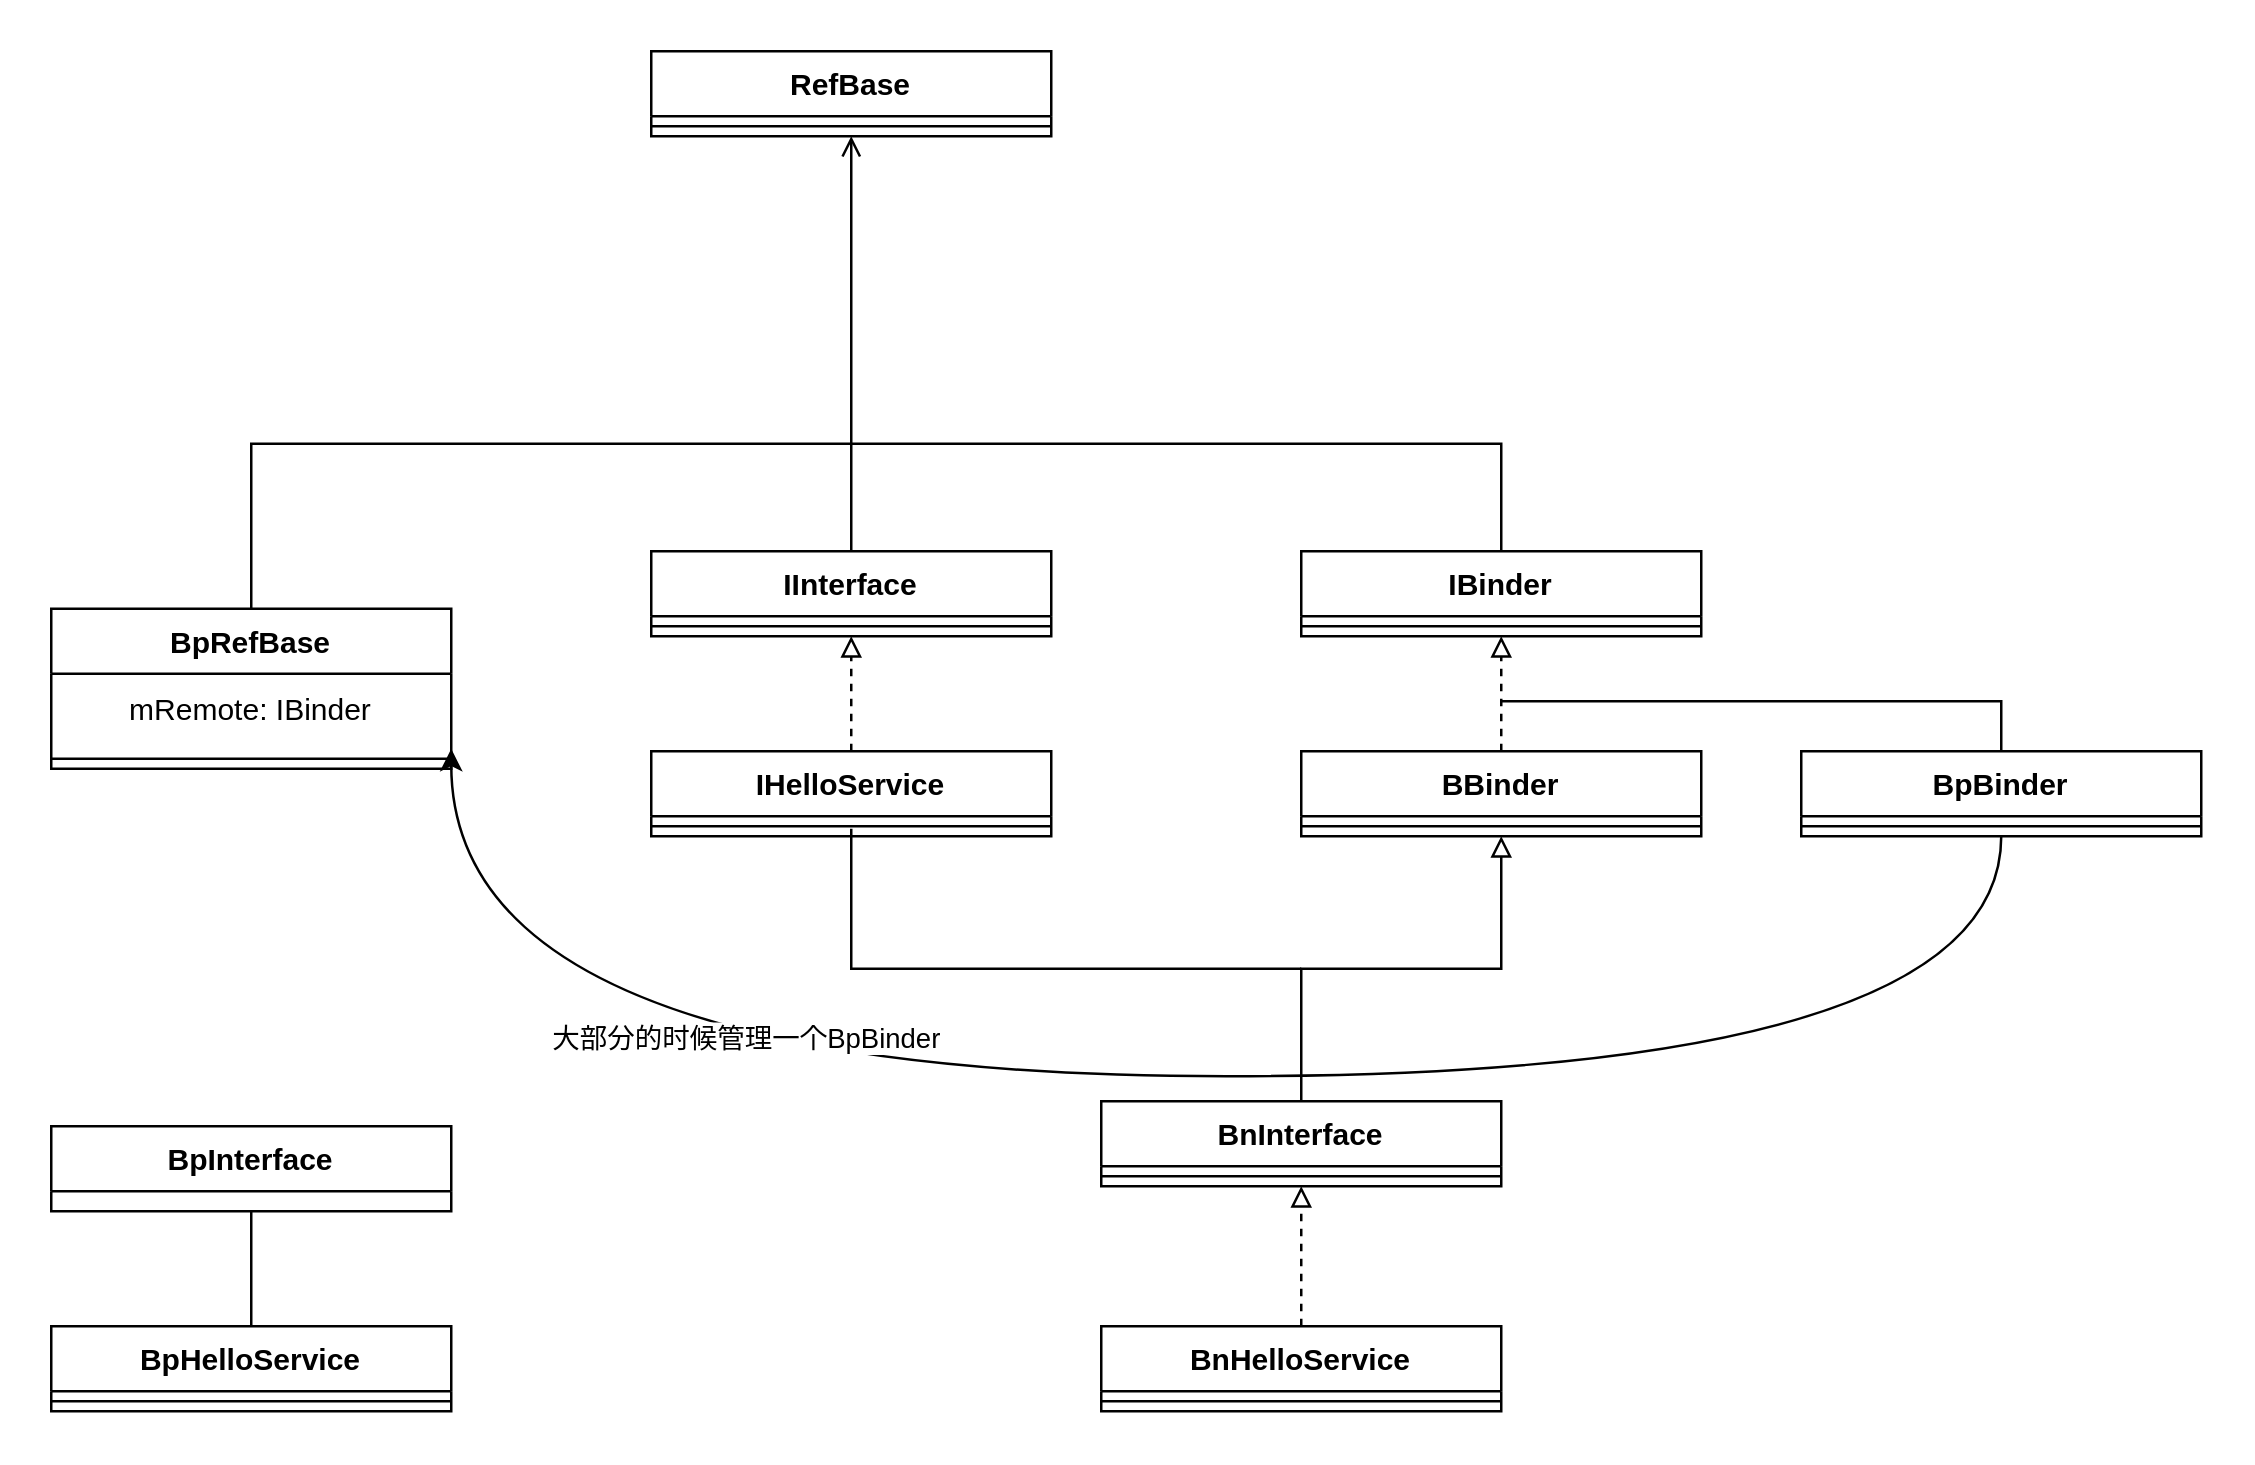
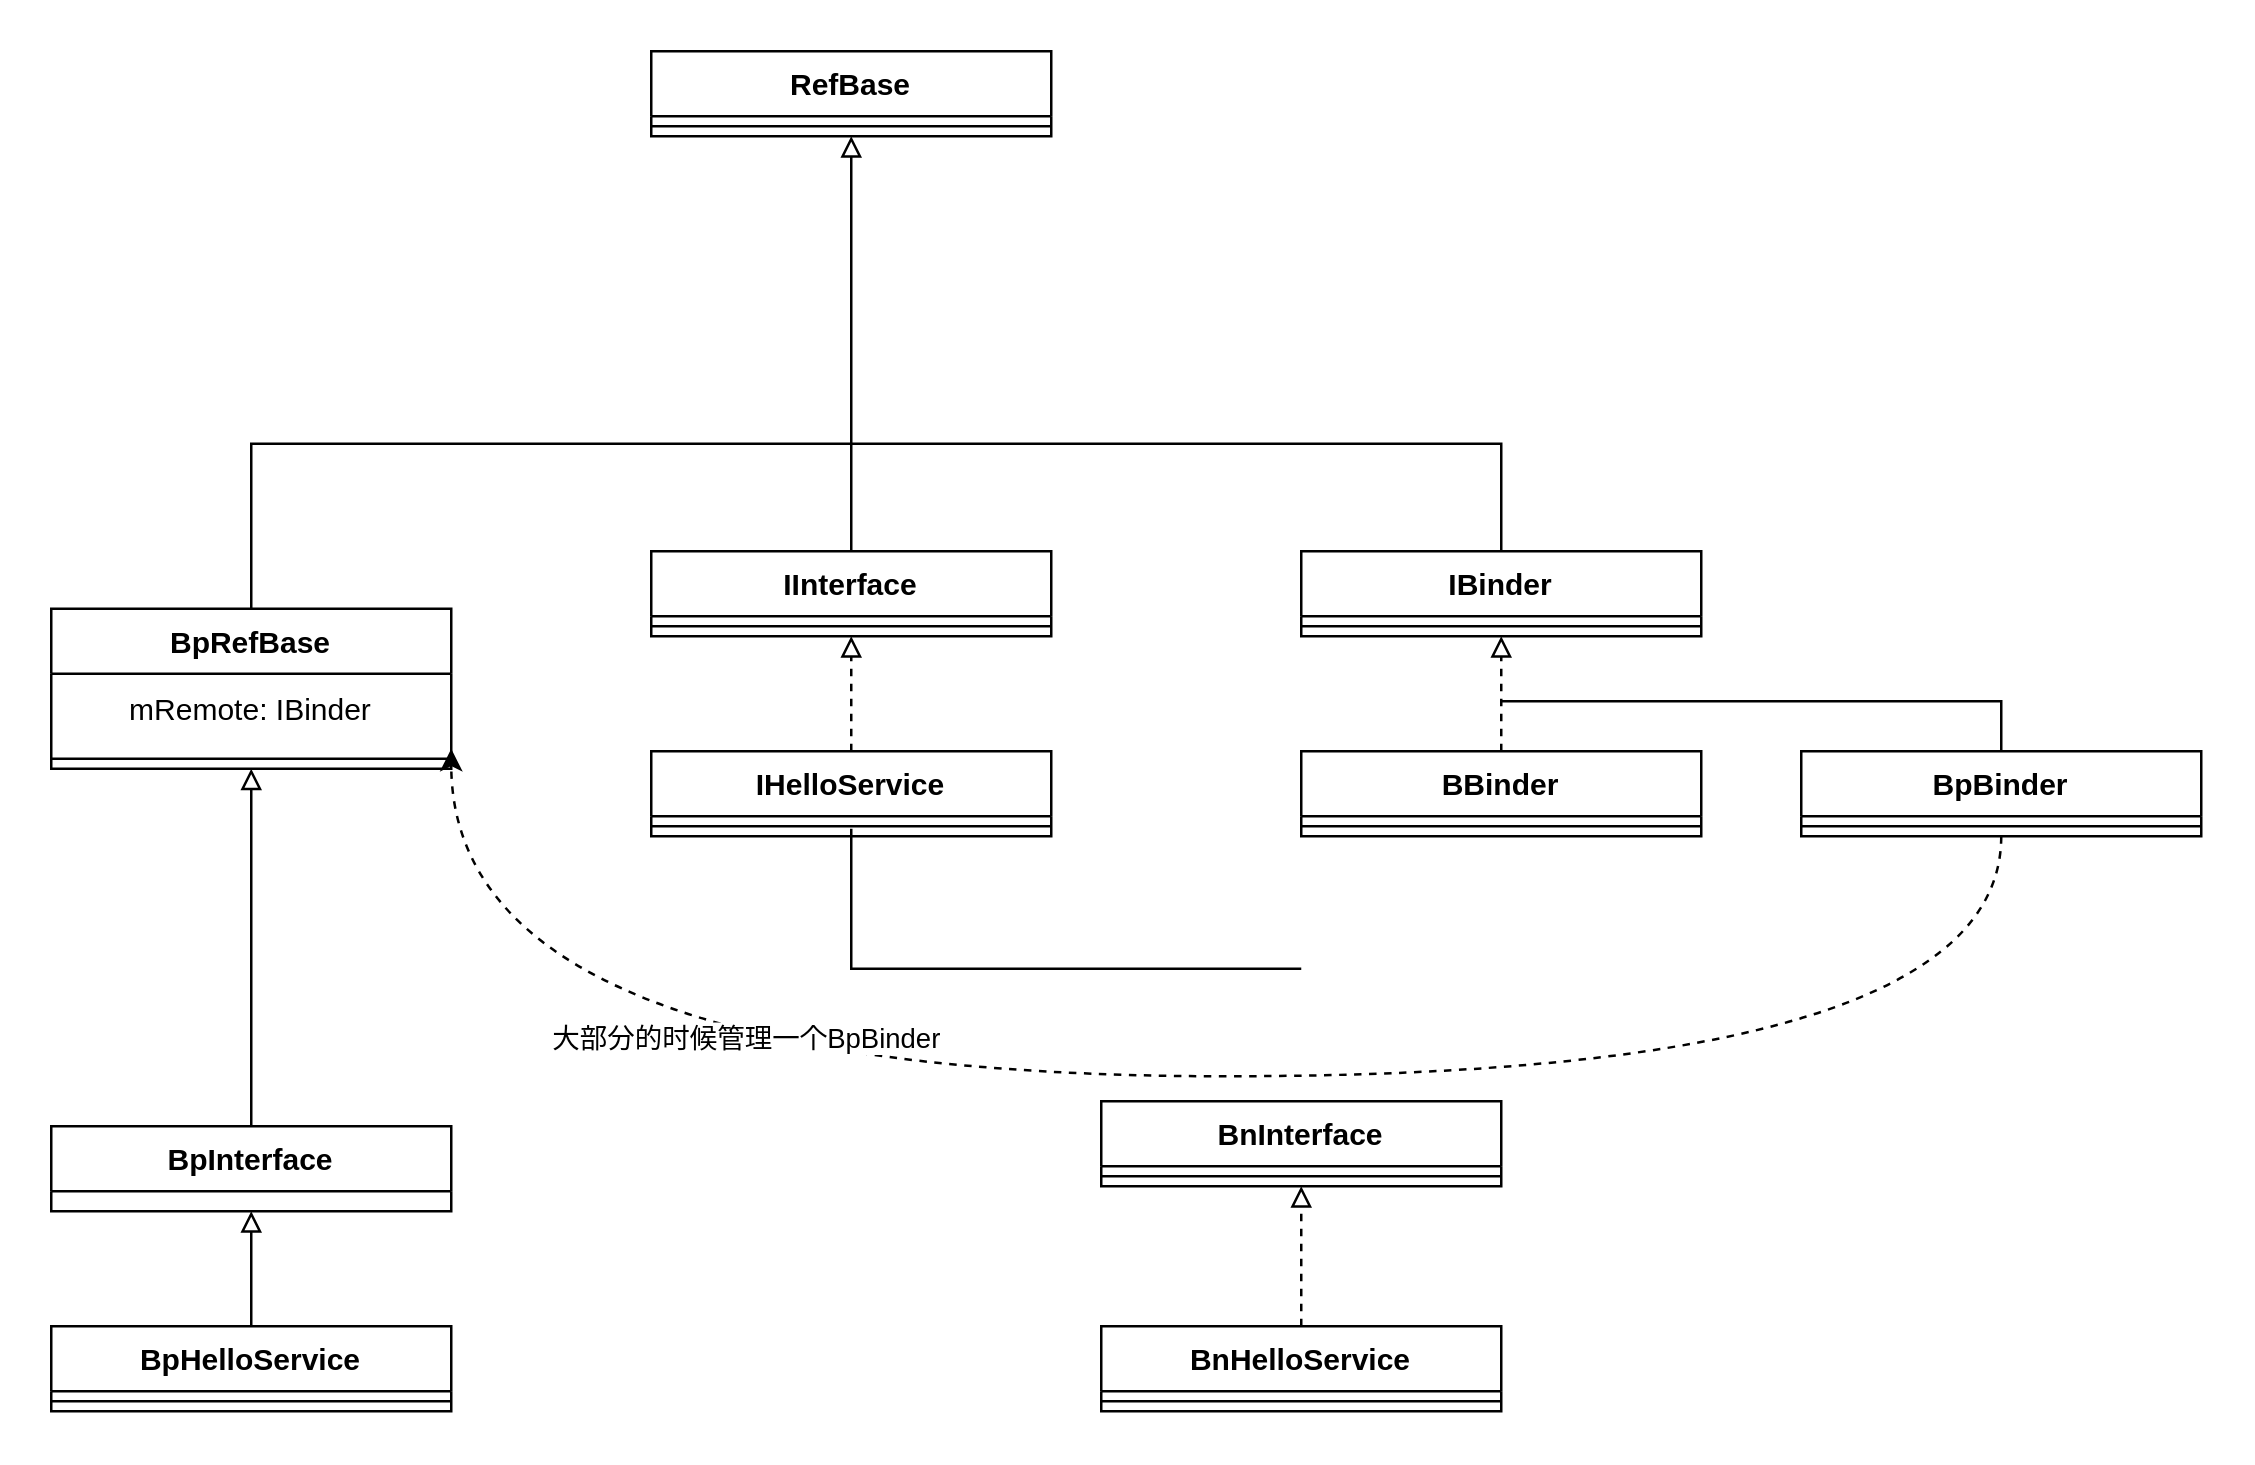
edge "IInterface" -> "RefBase": arrowhead open -> block
edge "BpInterface" -> "BpRefBase": added
edge "BnInterface" -> "BBinder": removed
edge "BpBinder" -> "mRemote: IBinder": style solid -> dashed
edge "BpInterface" -- "BpHelloService": arrowhead none -> block
